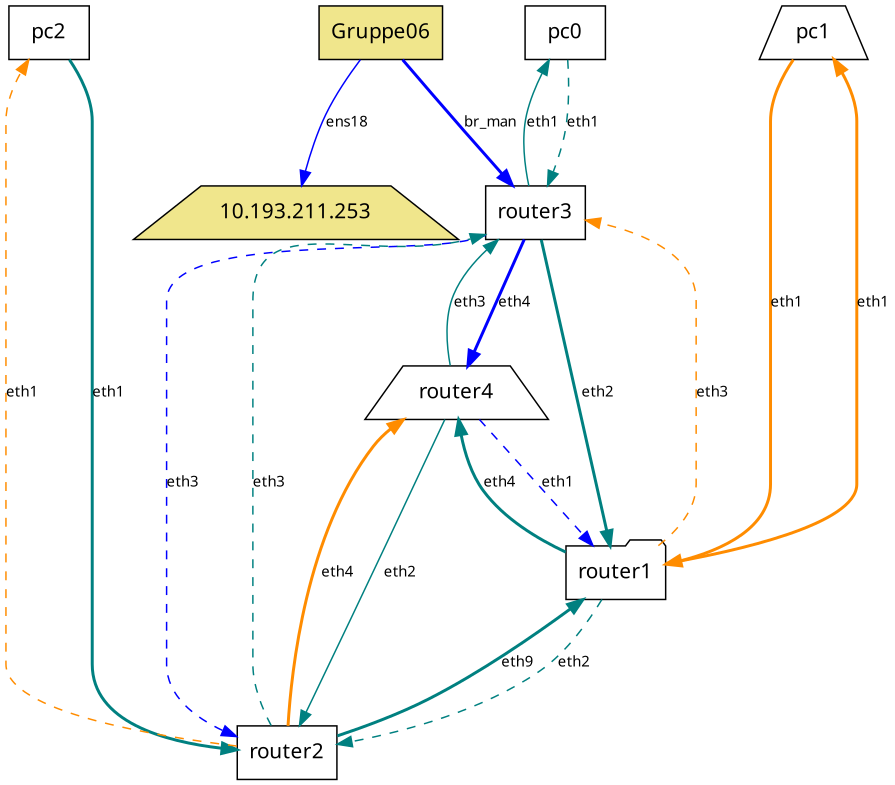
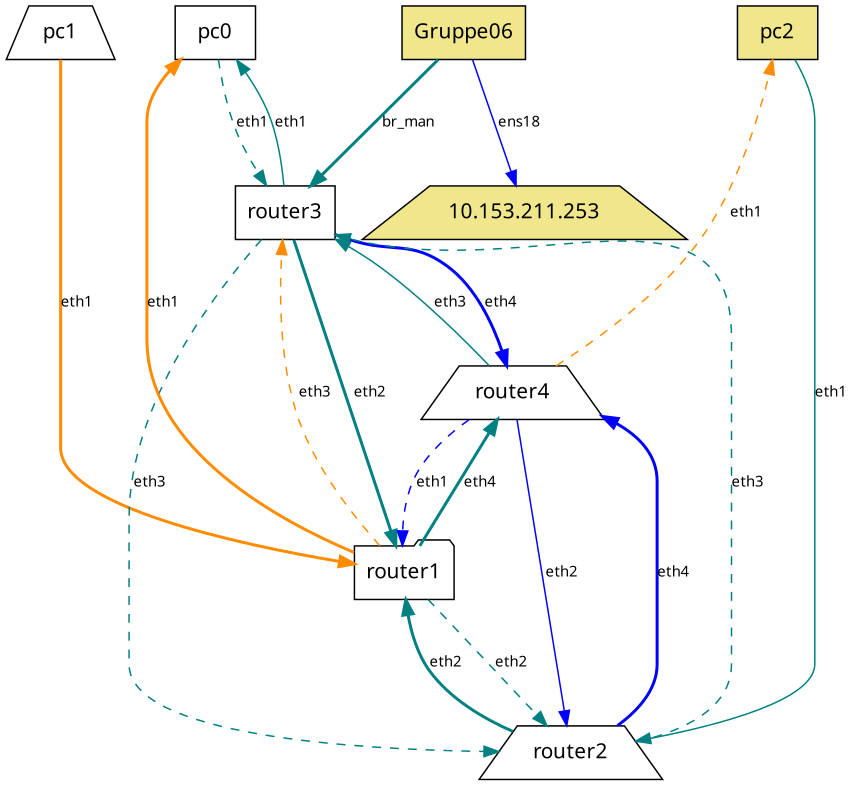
node "pc2": fillcolor white -> khaki
edge "Gruppe06" -> "router3": color blue -> teal
node "10.193.211.253": label "10.193.211.253" -> "10.153.211.253"
edge "router3" -> "router2": color blue -> teal
edge "router1" -> "pc1": now "router1" -> "pc0"
edge "pc2" -> "router2": style bold -> solid
edge "router2" -> "pc2": now "router4" -> "pc2"
edge "router4" -> "router2": color teal -> blue
edge "router2" -> "router4": color darkorange -> blue
edge "router2" -> "router1": label "eth9" -> "eth2"
node "router2": shape box -> trapezium
